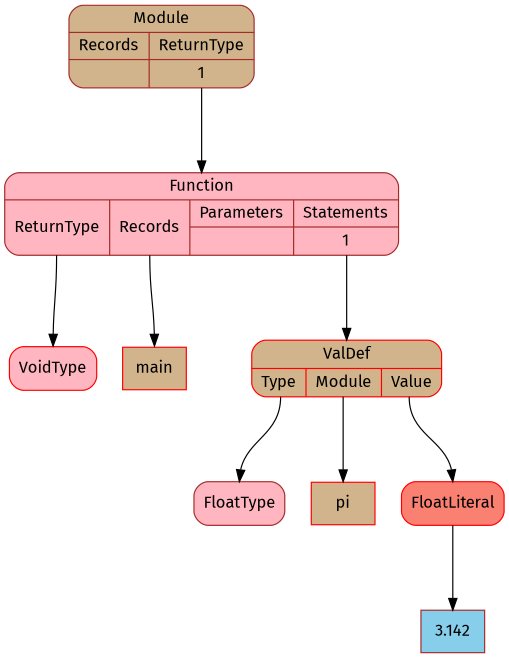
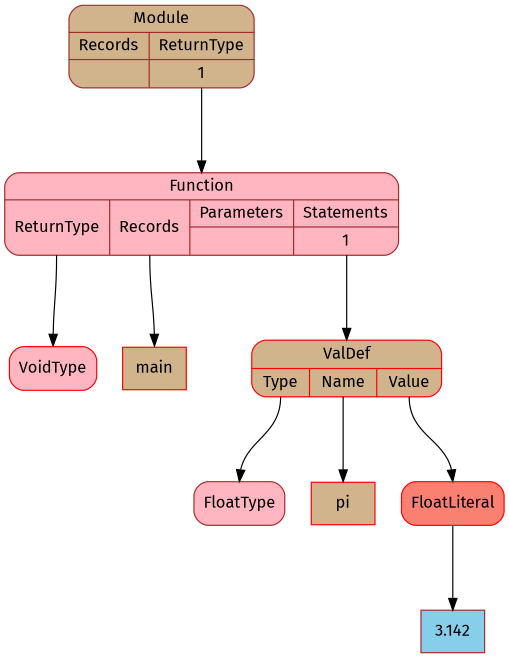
node "ValDef": text "Module" -> "Name"
